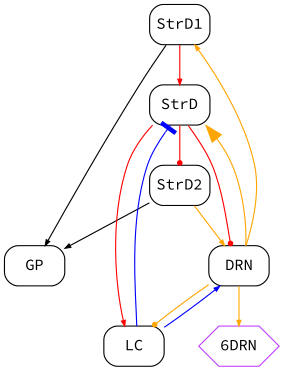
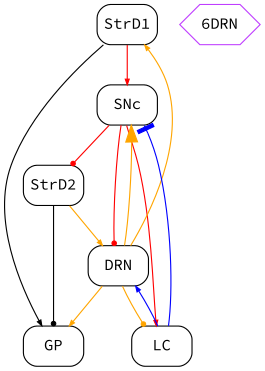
node "StrD": label "StrD" -> "SNc"
edge "StrD2" -> "GP": arrowhead normal -> dot
edge "DRN" -> "6DRN": now "DRN" -> "GP"
